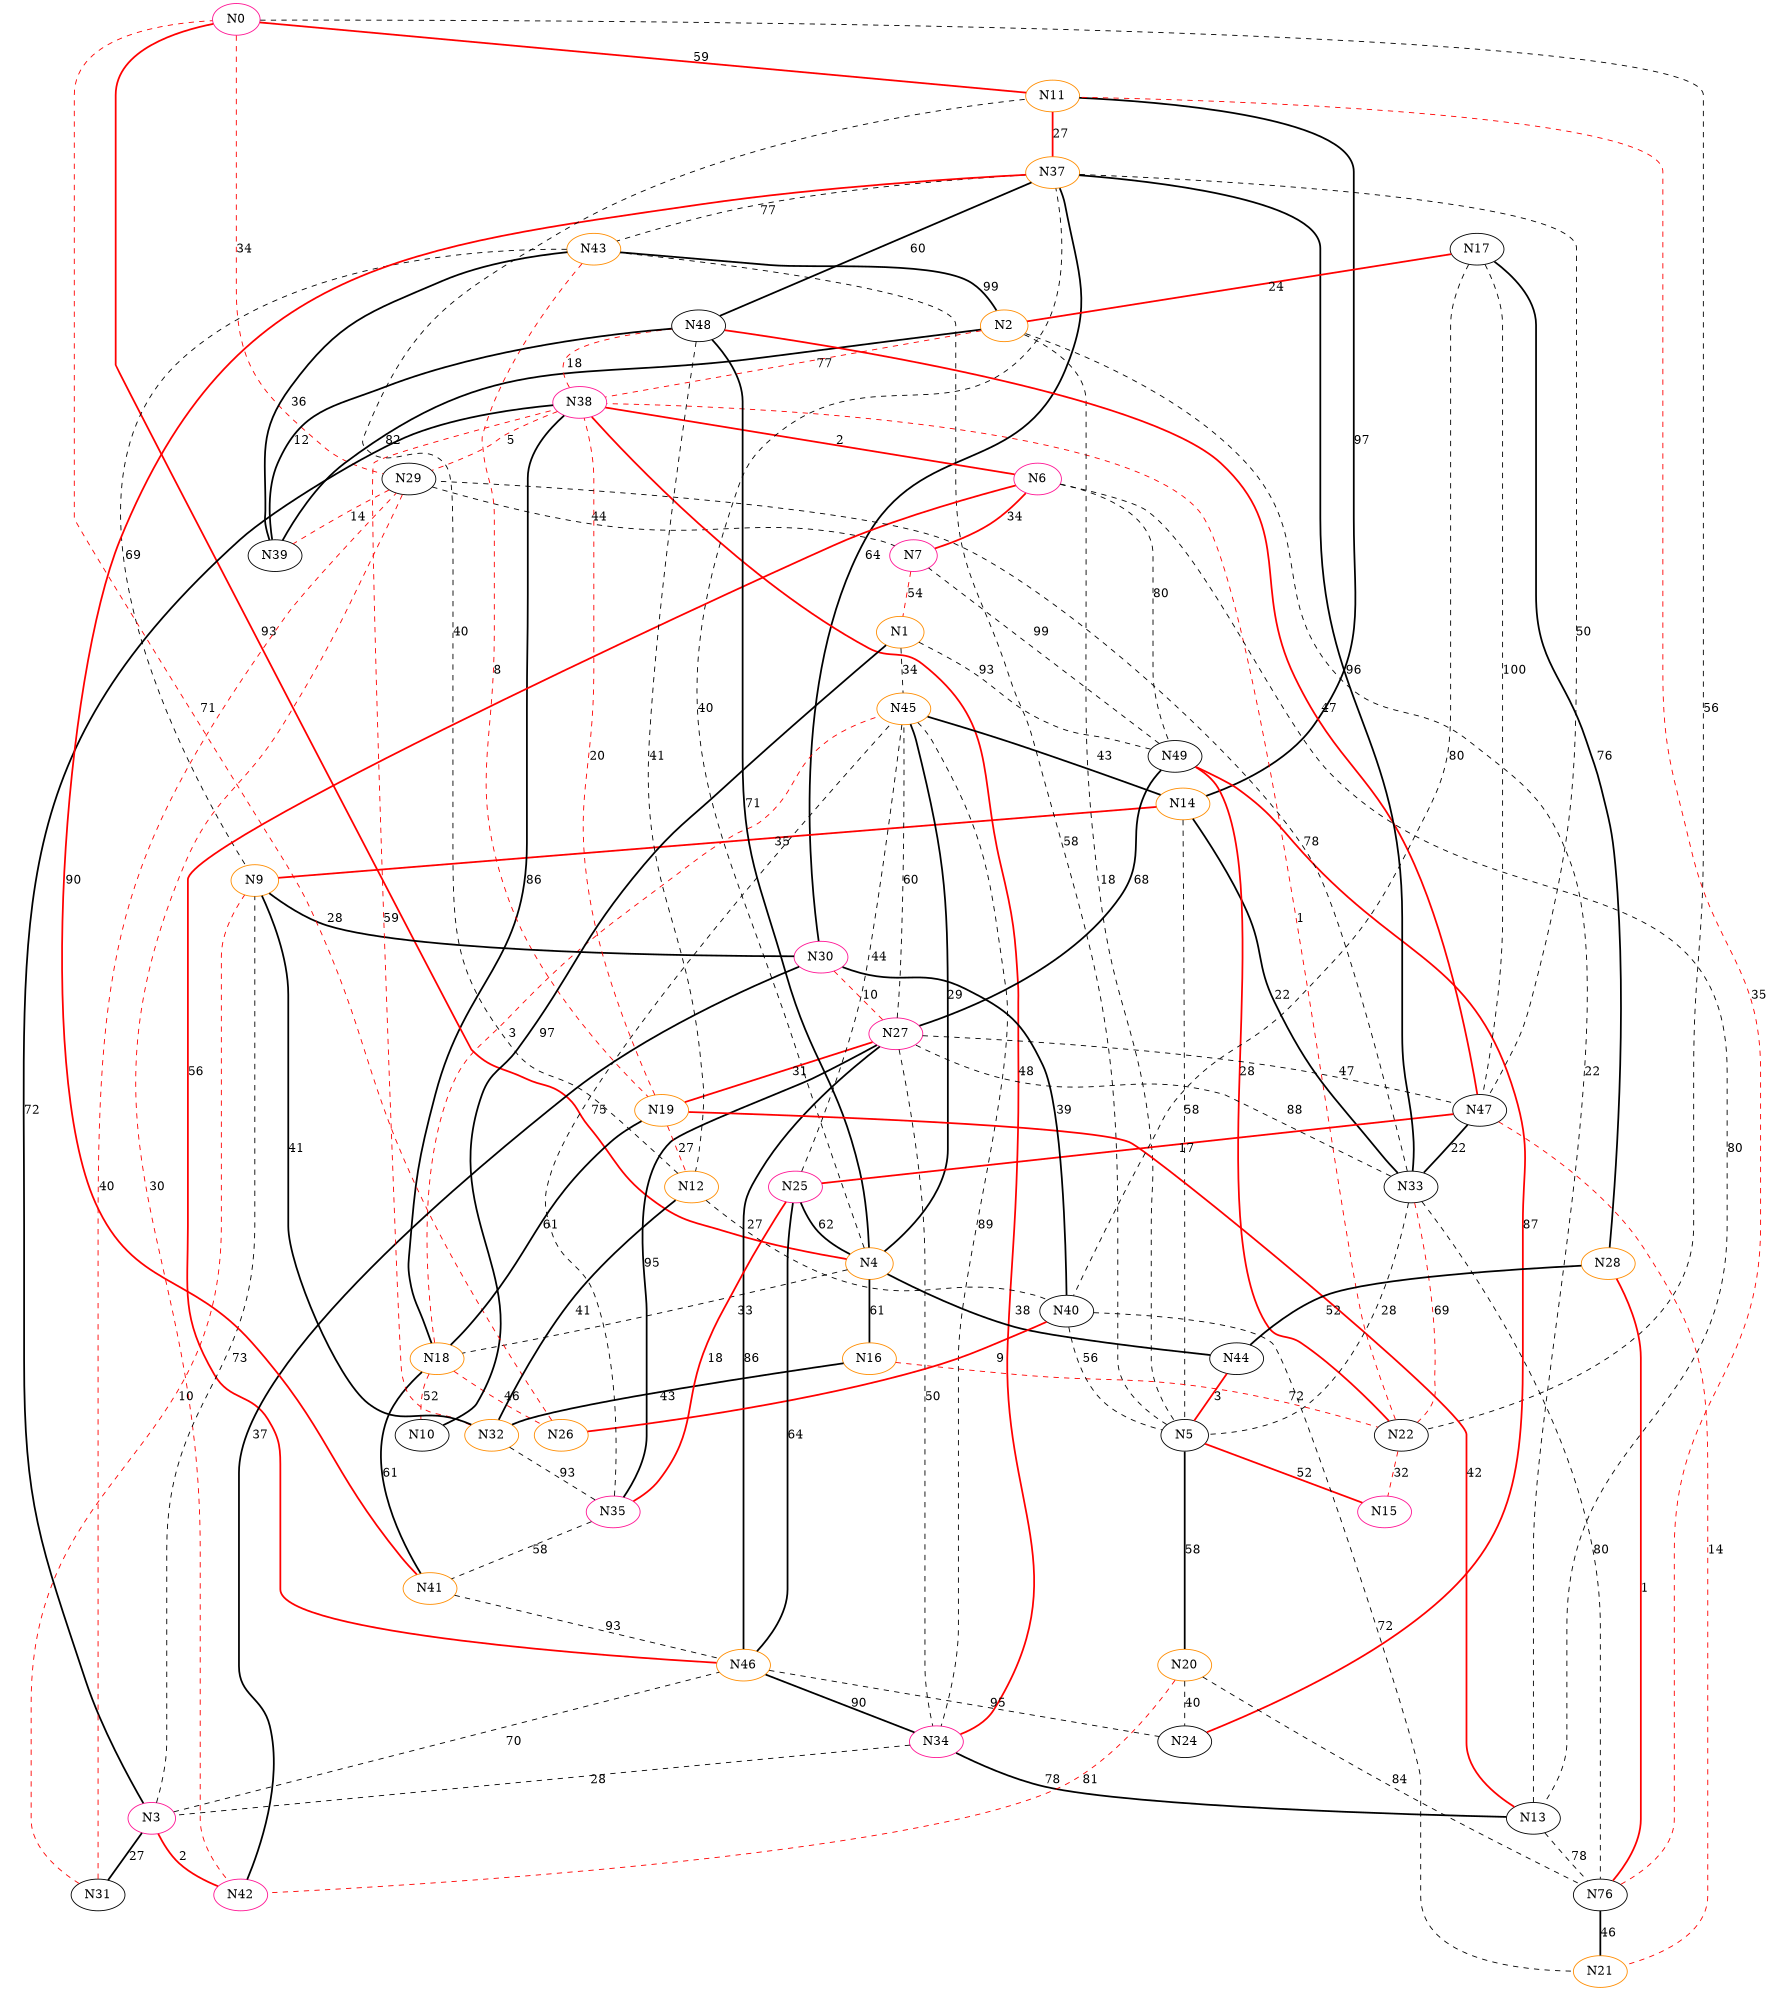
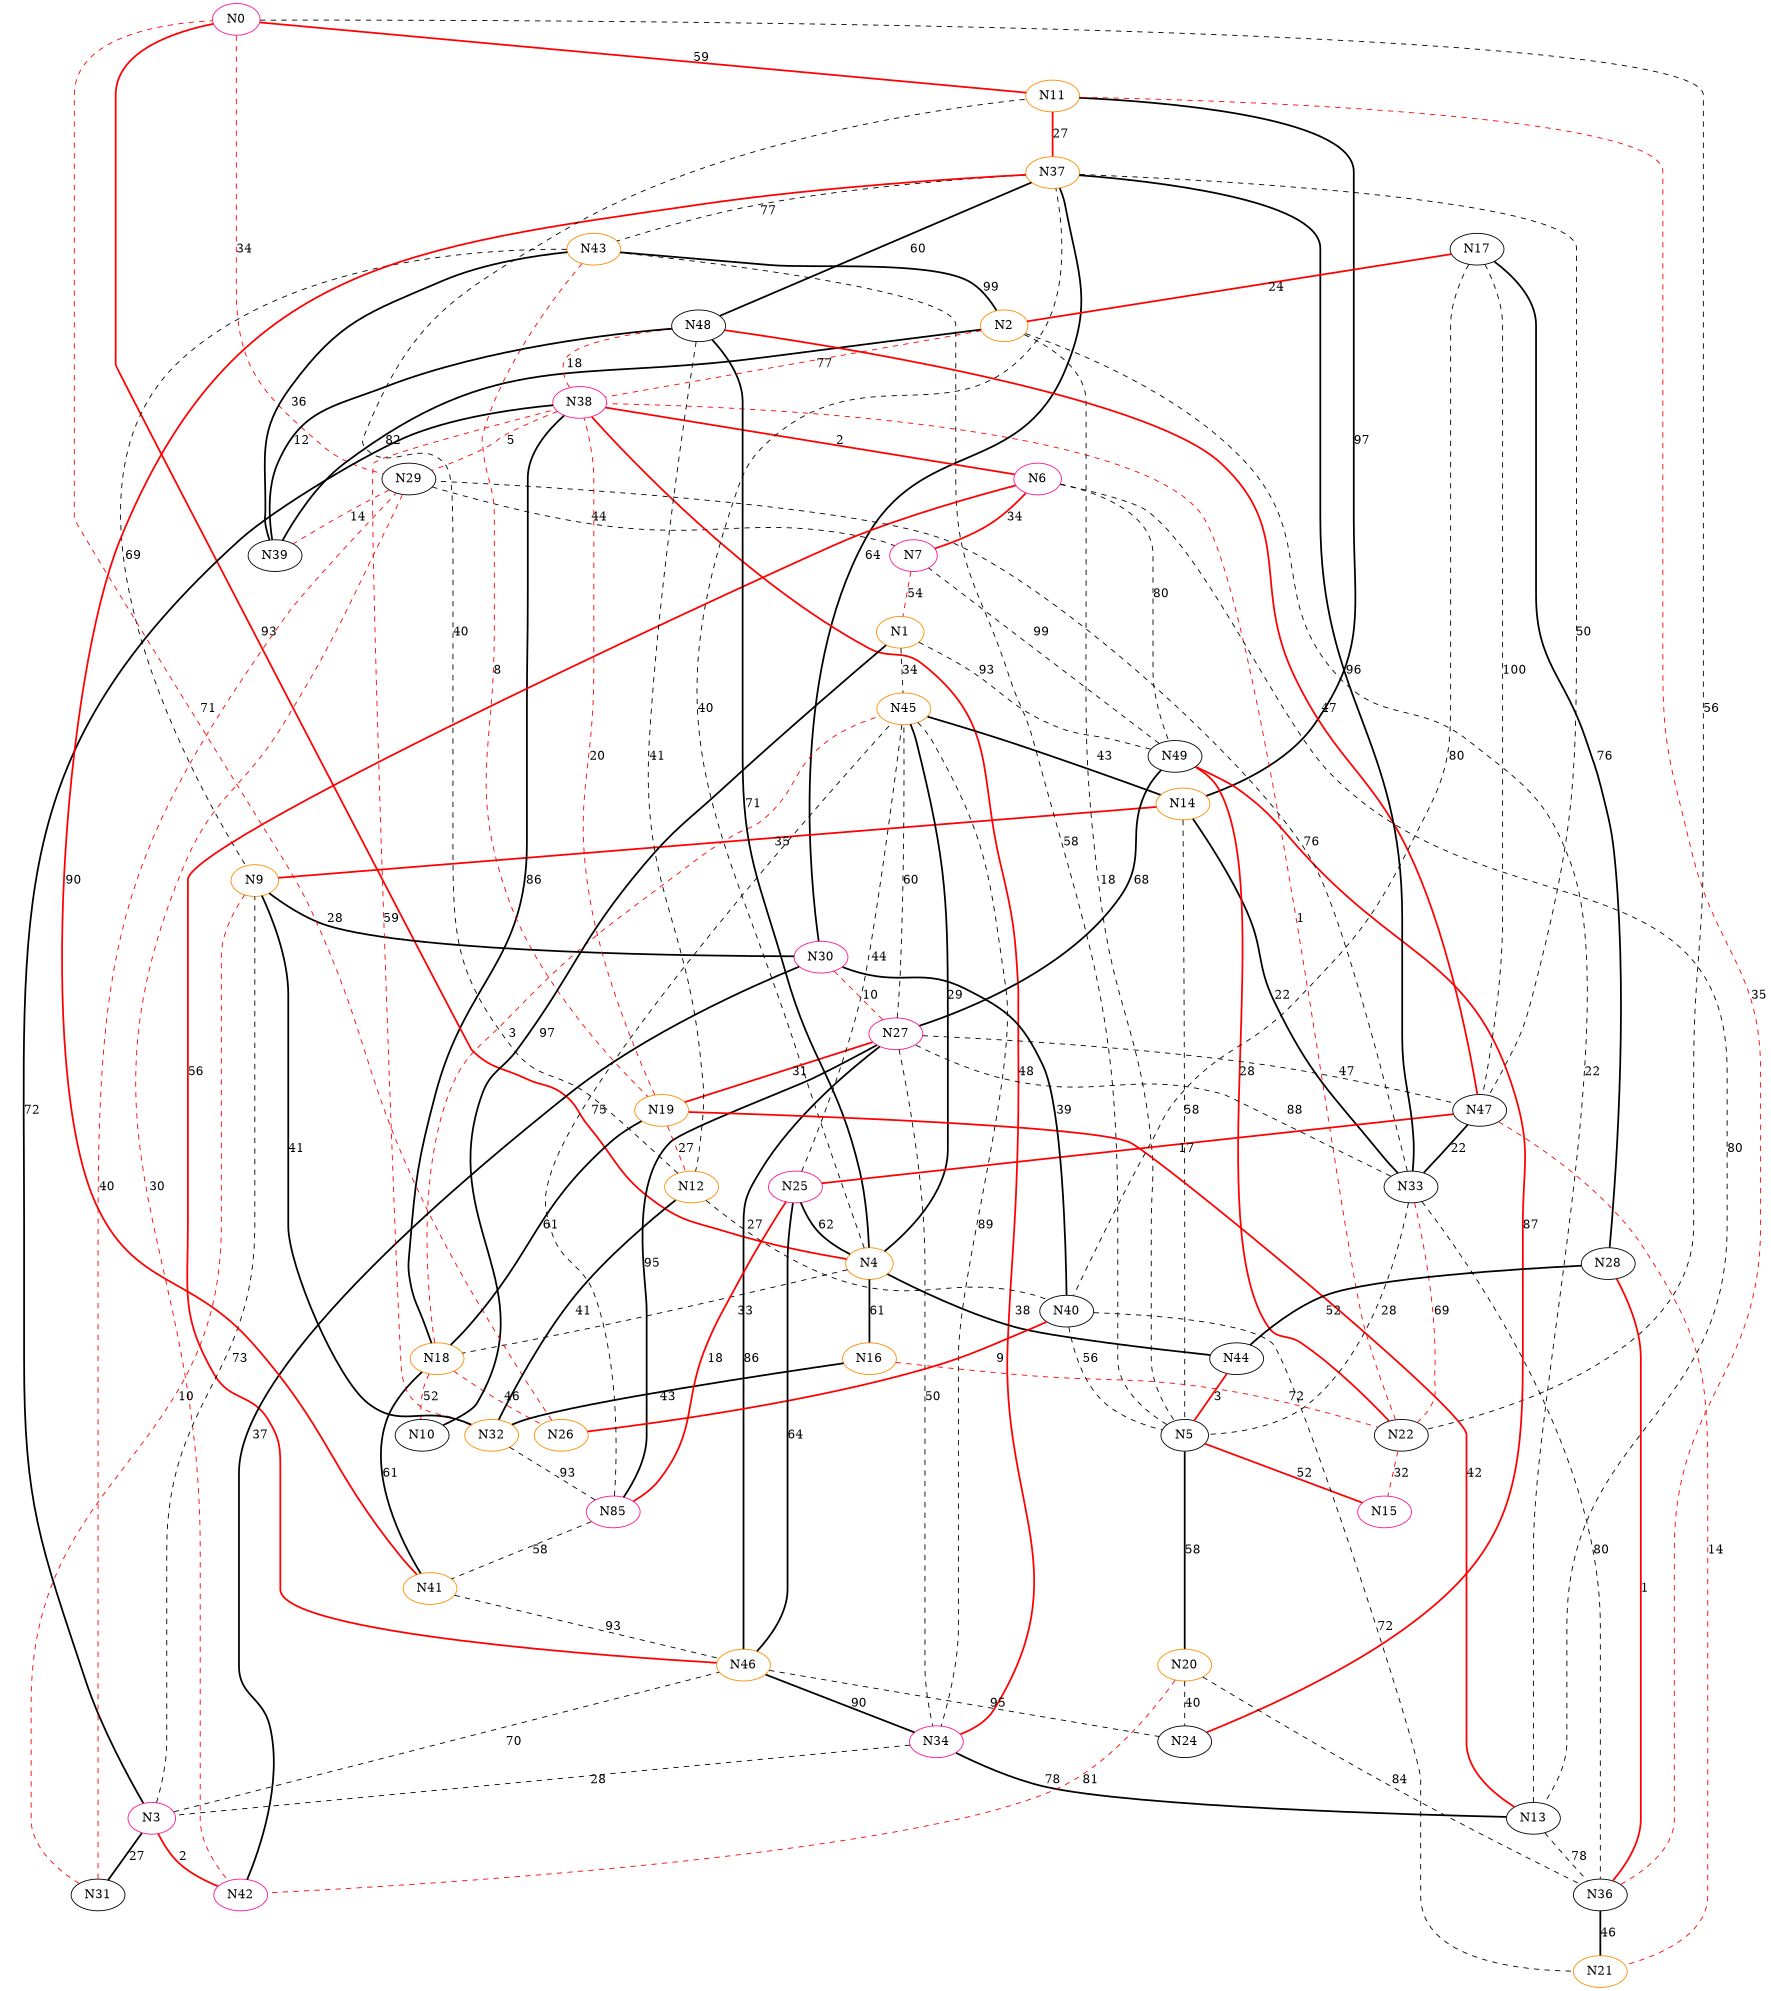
edge "N29" -- "N33": label "78" -> "76"
node "N28": color darkorange -> black
node "N35": label "N35" -> "N85"
node "N76": label "N76" -> "N36"
